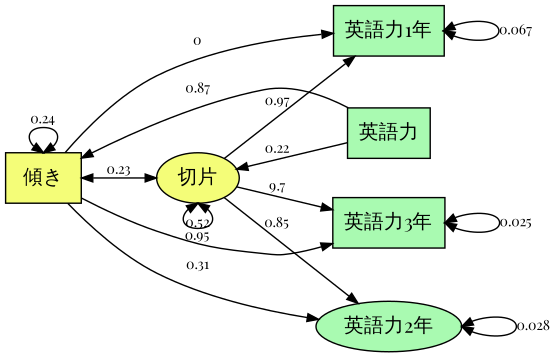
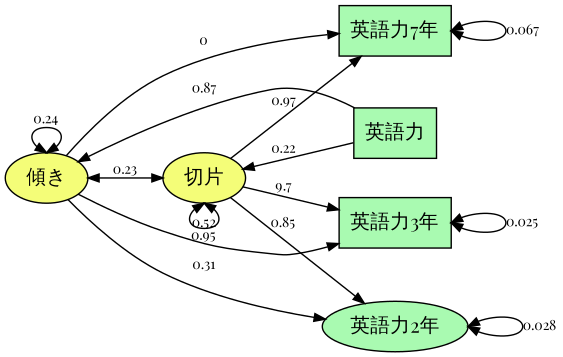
node "英語力1年": label "英語力1年" -> "英語力7年"
node "傾き": shape box -> ellipse
